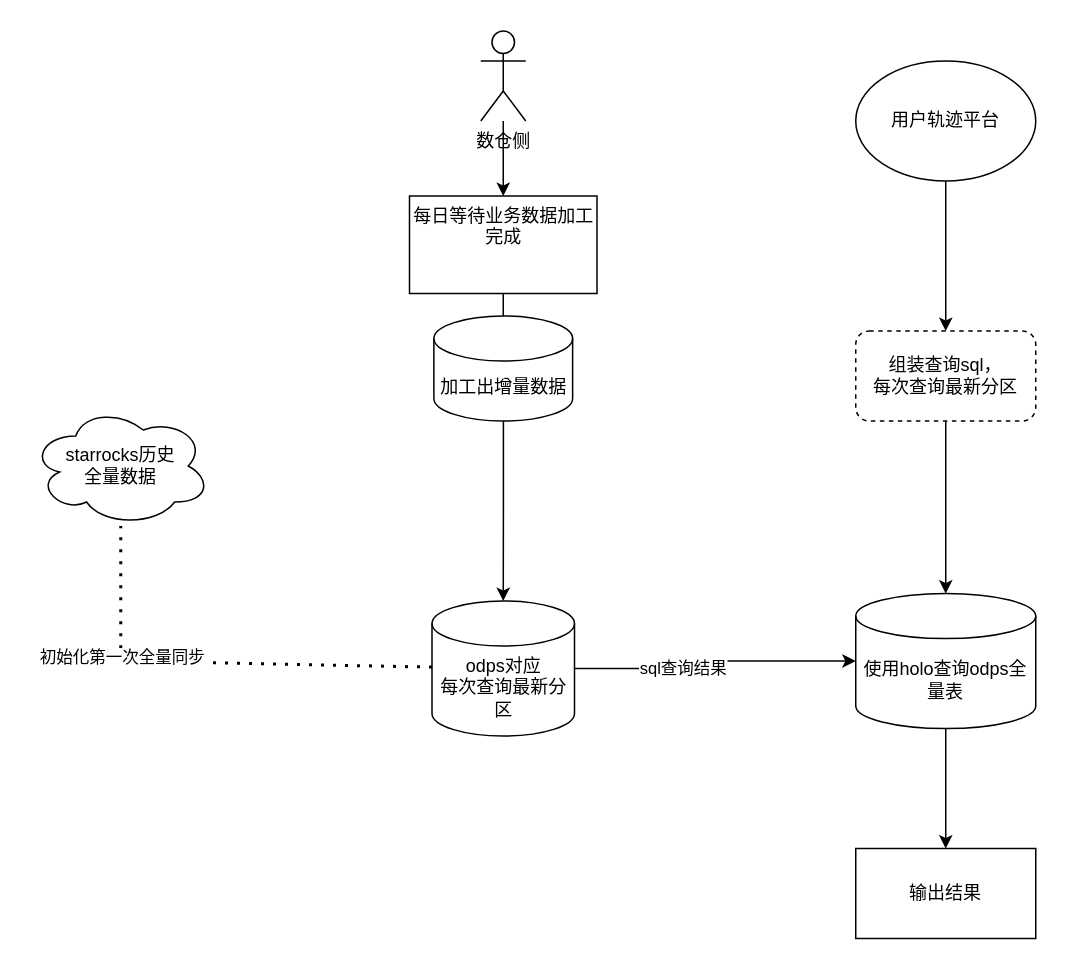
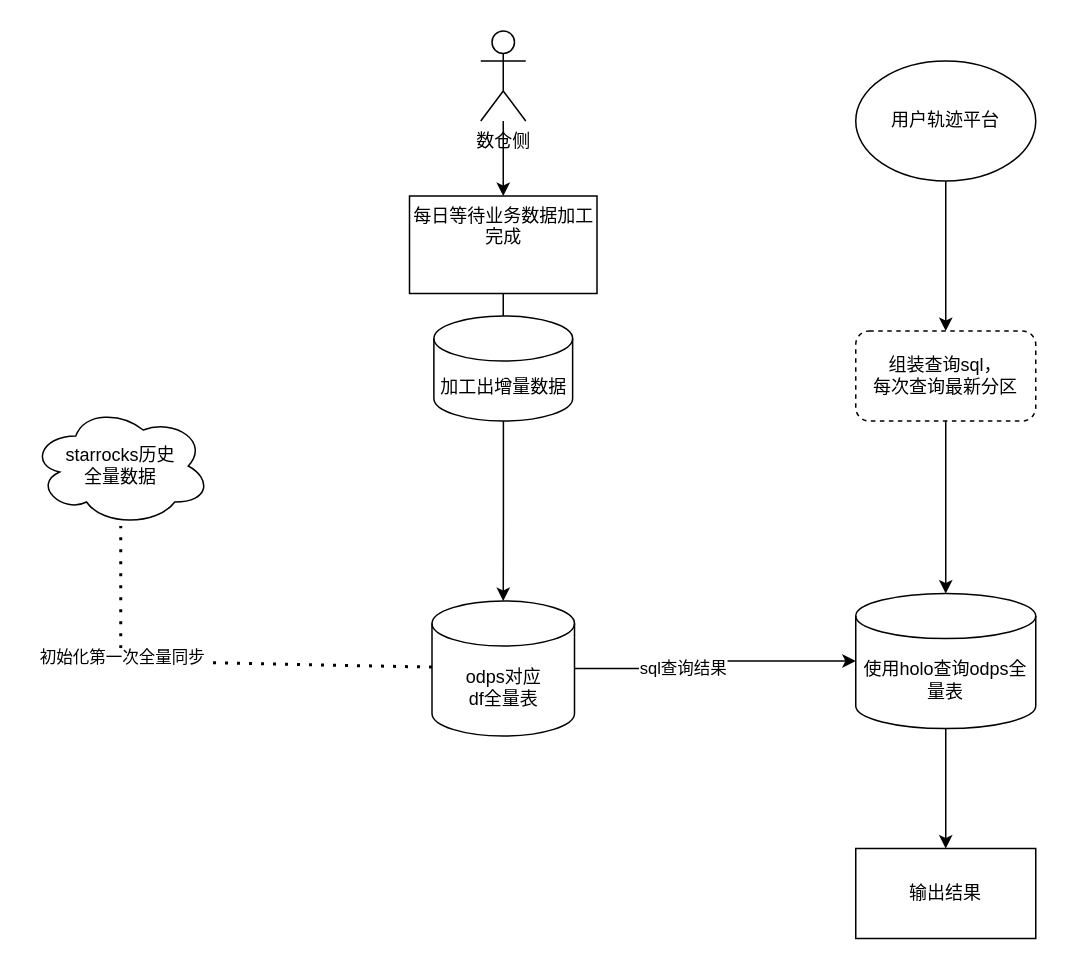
node "odps对应 每次查询最新分区": label "odps对应 每次查询最新分区" -> "odps对应 df全量表"
